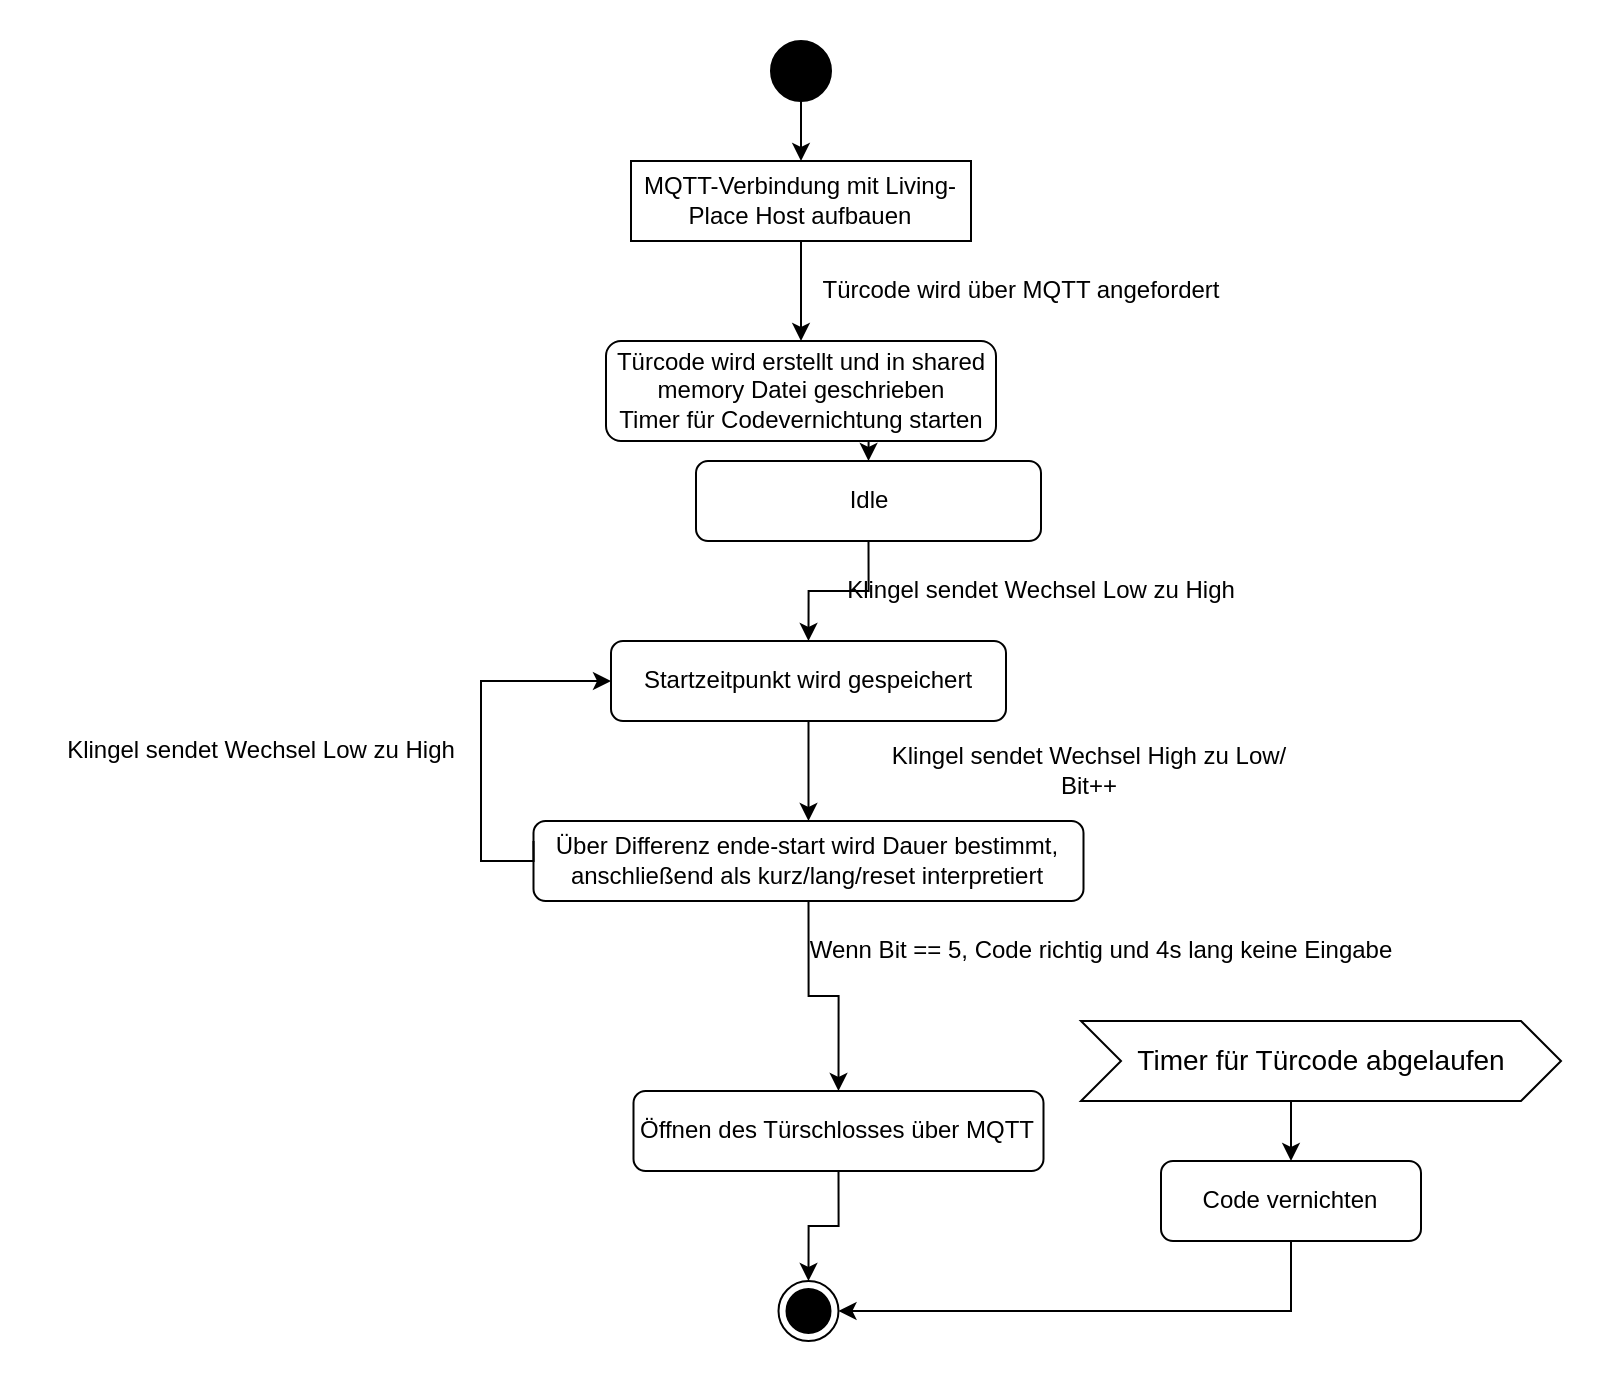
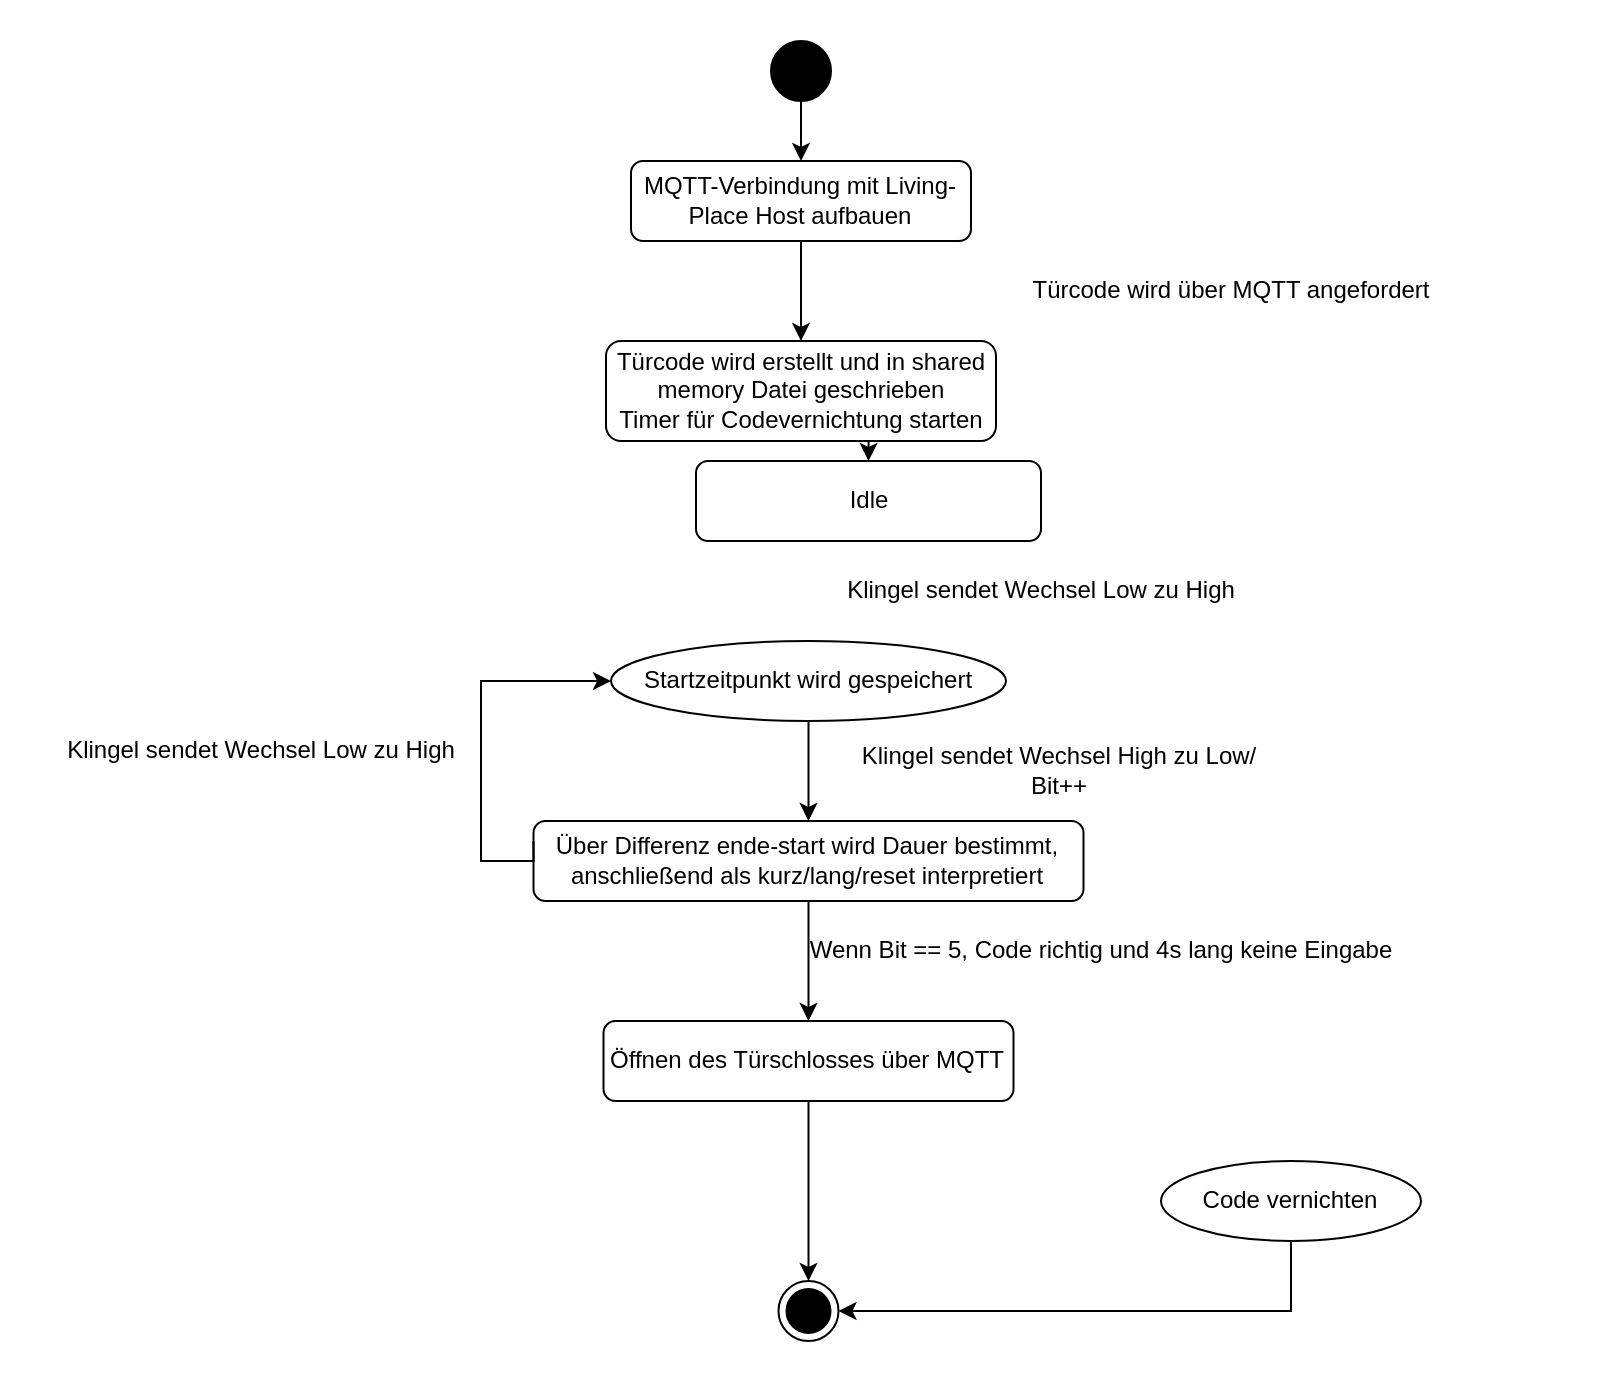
node "MQTT-Verbindung mit Living-Place Host aufbauen": shape rectangle -> rounded rectangle
node "Türcode wird über MQTT angefordert": moved (1021, 291) -> (1231, 291)
edge "Idle" -> "Startzeitpunkt wird gespeichert": removed
node "Startzeitpunkt wird gespeichert": shape rounded rectangle -> ellipse
node "Klingel sendet Wechsel High zu Low/ Bit++": moved (1089, 771) -> (1059, 771)
node "Timer für Türcode abgelaufen": removed
edge "Timer für Türcode abgelaufen" -> "Code vernichten": removed
node "Öffnen des Türschlosses über MQTT": moved (839, 1131) -> (809, 1061)
node "Code vernichten": shape rounded rectangle -> ellipse
